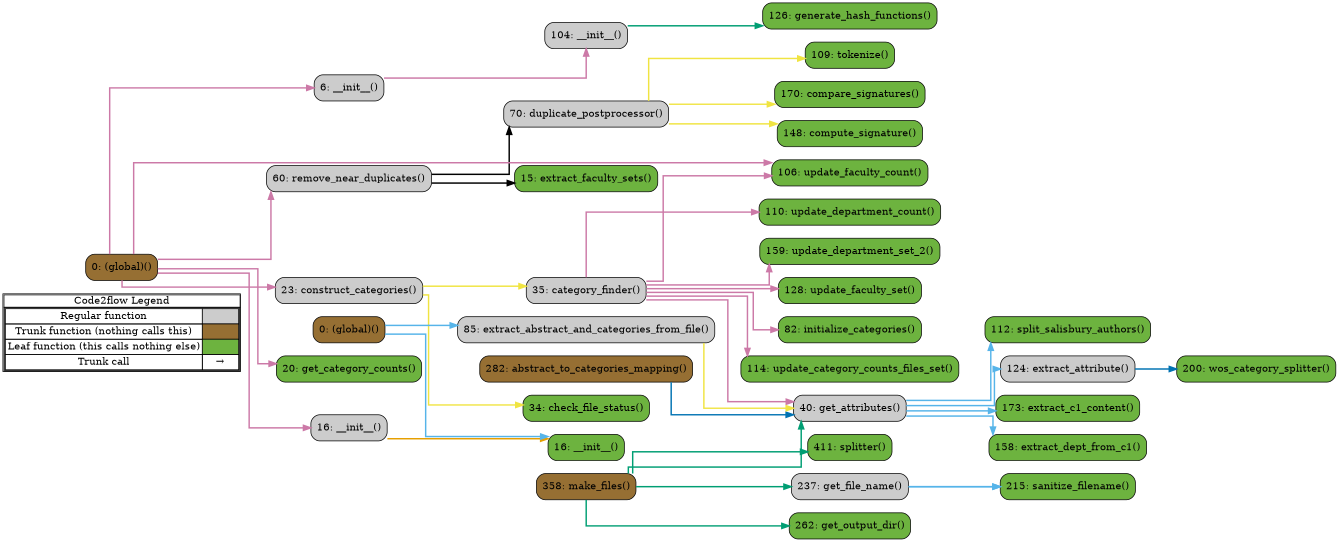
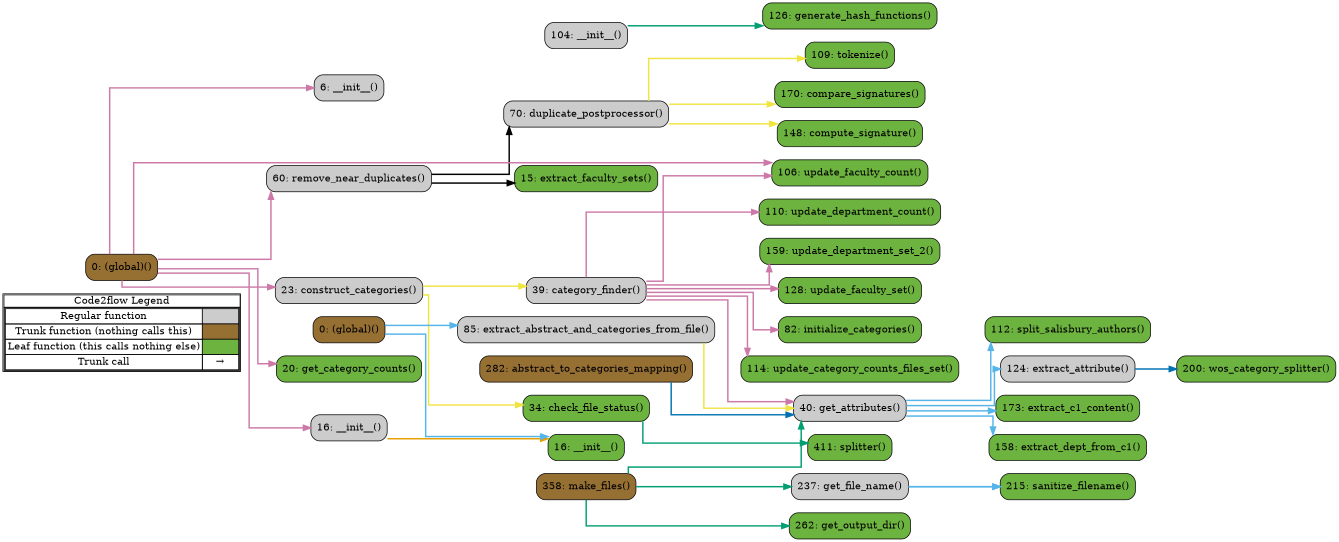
edge "6: __init__()" -> "104: __init__()": removed
node "35: category_finder()": label "35: category_finder()" -> "39: category_finder()"
edge "358: make_files()" -> "411: splitter()": now "34: check_file_status()" -> "411: splitter()"
